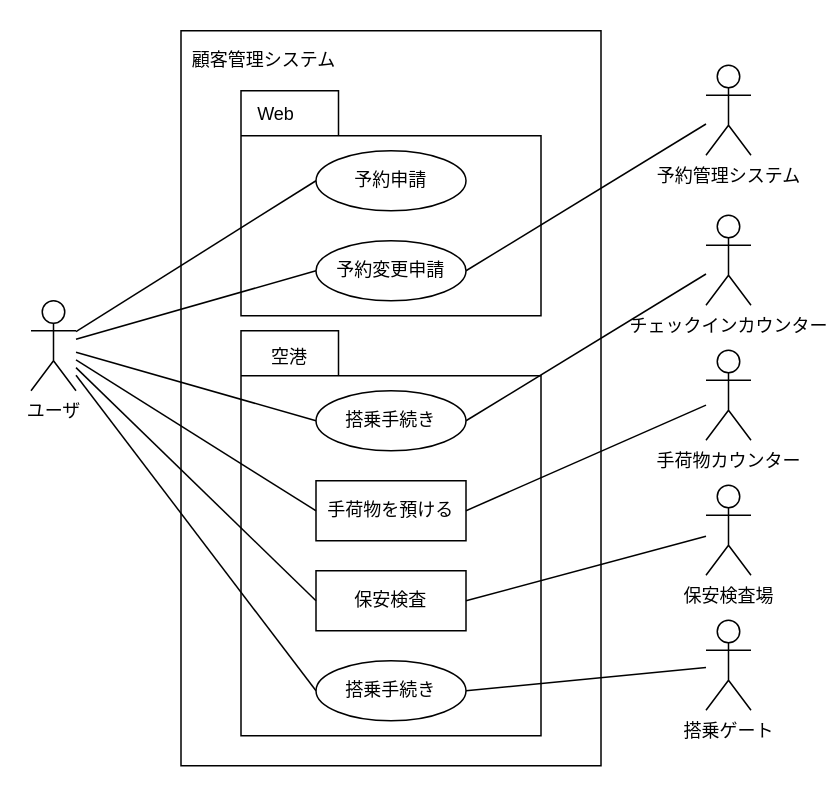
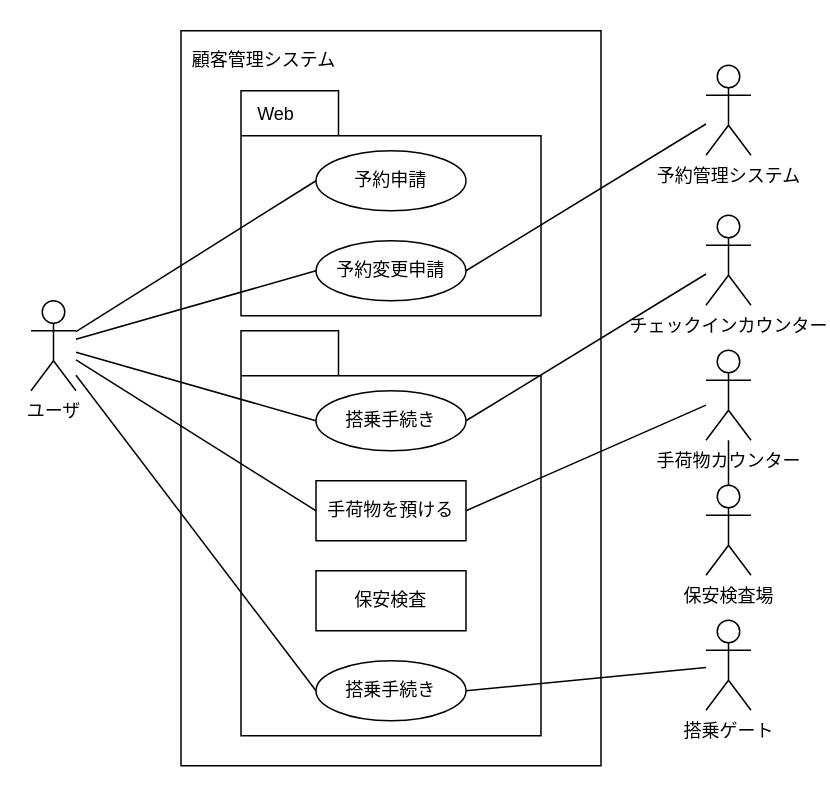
node "空港": removed
edge "ユーザ" -- "保安検査": removed
edge "保安検査場" -- "保安検査": now "保安検査場" -- "手荷物カウンター"
